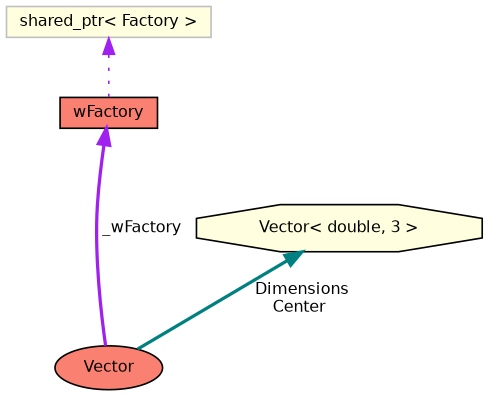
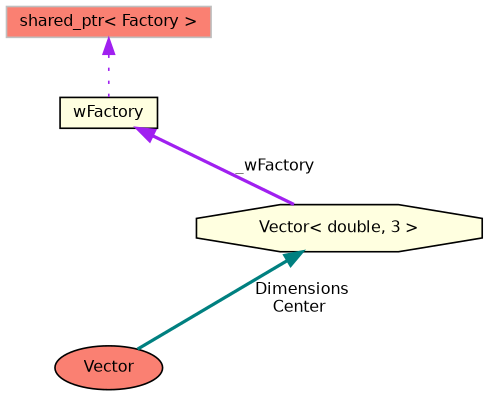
node "shared_ptr< Factory >": fillcolor lightyellow -> salmon
node "wFactory": fillcolor salmon -> lightyellow
edge "Vector" -> "wFactory": now "Vector< double, 3 >" -> "wFactory"
